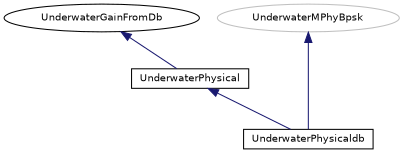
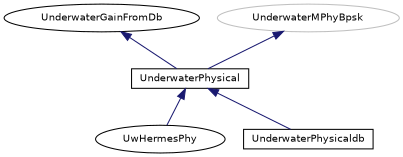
edge "UnderwaterPhysicaldb" -> "UnderwaterMPhyBpsk": now "UnderwaterPhysical" -> "UnderwaterMPhyBpsk"
node "UwHermesPhy": added
